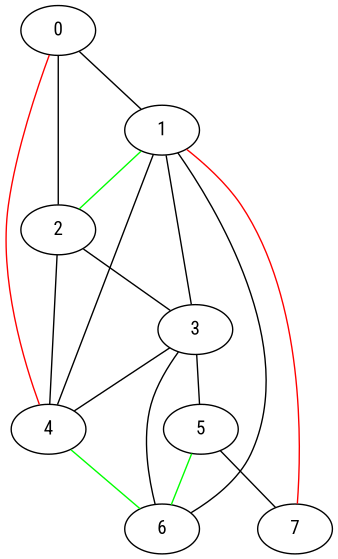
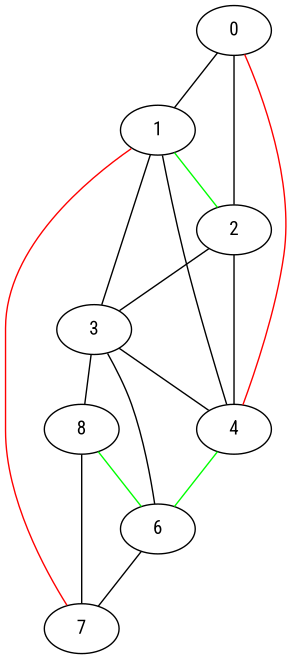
edge "1" -- "6": now "7" -- "6"
node "5": label "5" -> "8"
